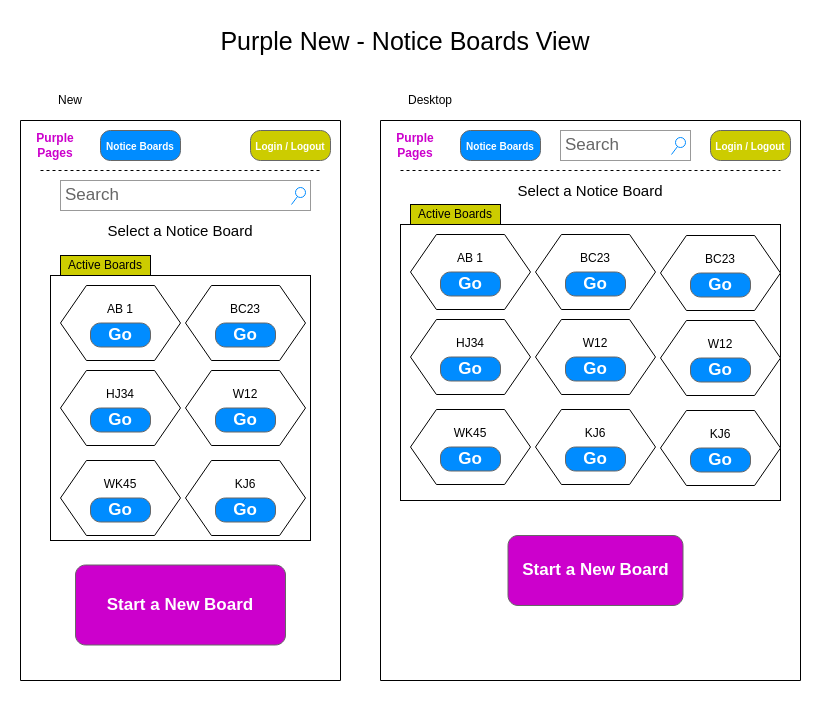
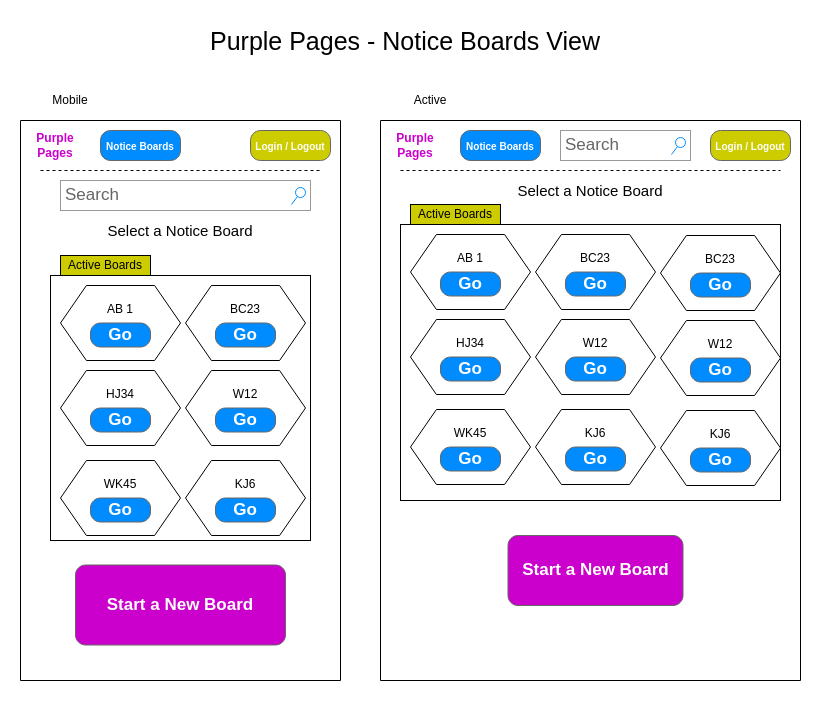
node "Purple New - Notice Boards View": label "Purple New - Notice Boards View" -> "Purple Pages - Notice Boards View"
node "New": label "New" -> "Mobile"
node "Desktop": label "Desktop" -> "Active"
